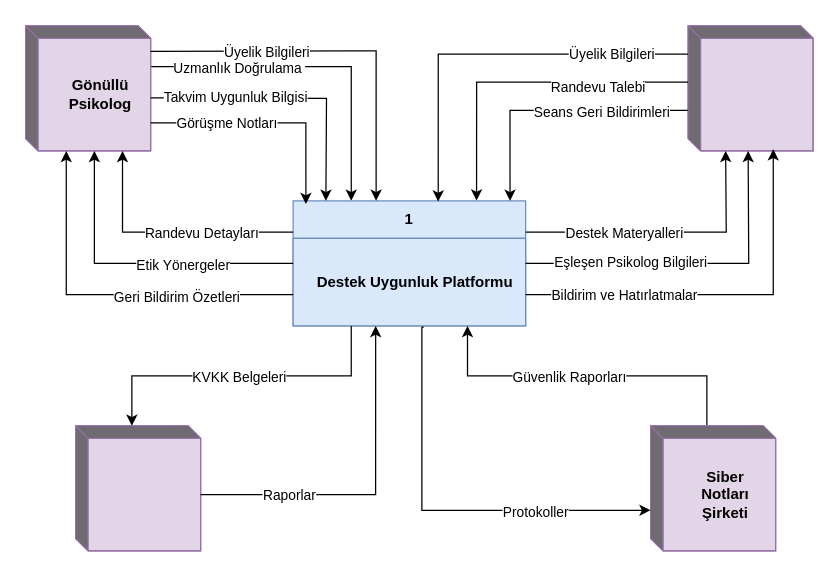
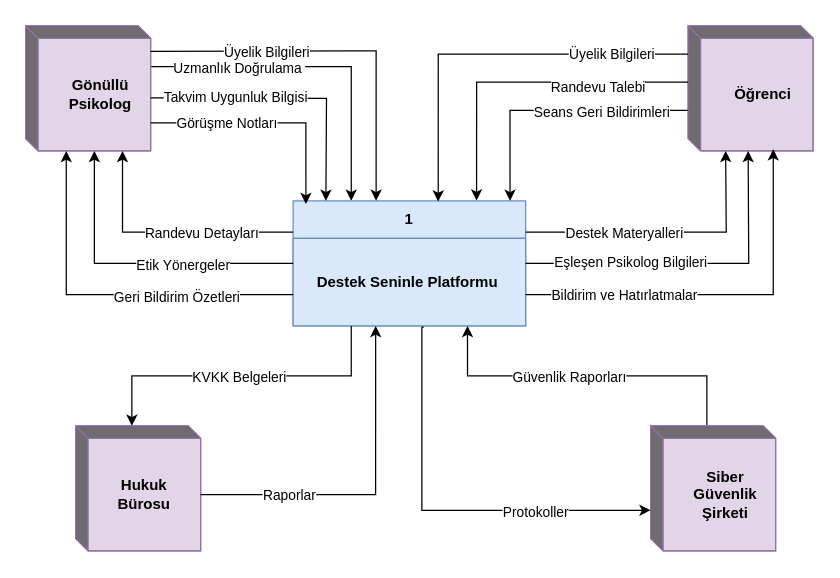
node "Öğrenci": added
node "Destek Uygunluk Platformu": label "Destek Uygunluk Platformu" -> "Destek Seninle Platformu"
node "Hukuk Bürosu": added
node "Siber Notları Şirketi": label "Siber Notları Şirketi" -> "Siber Güvenlik Şirketi"
